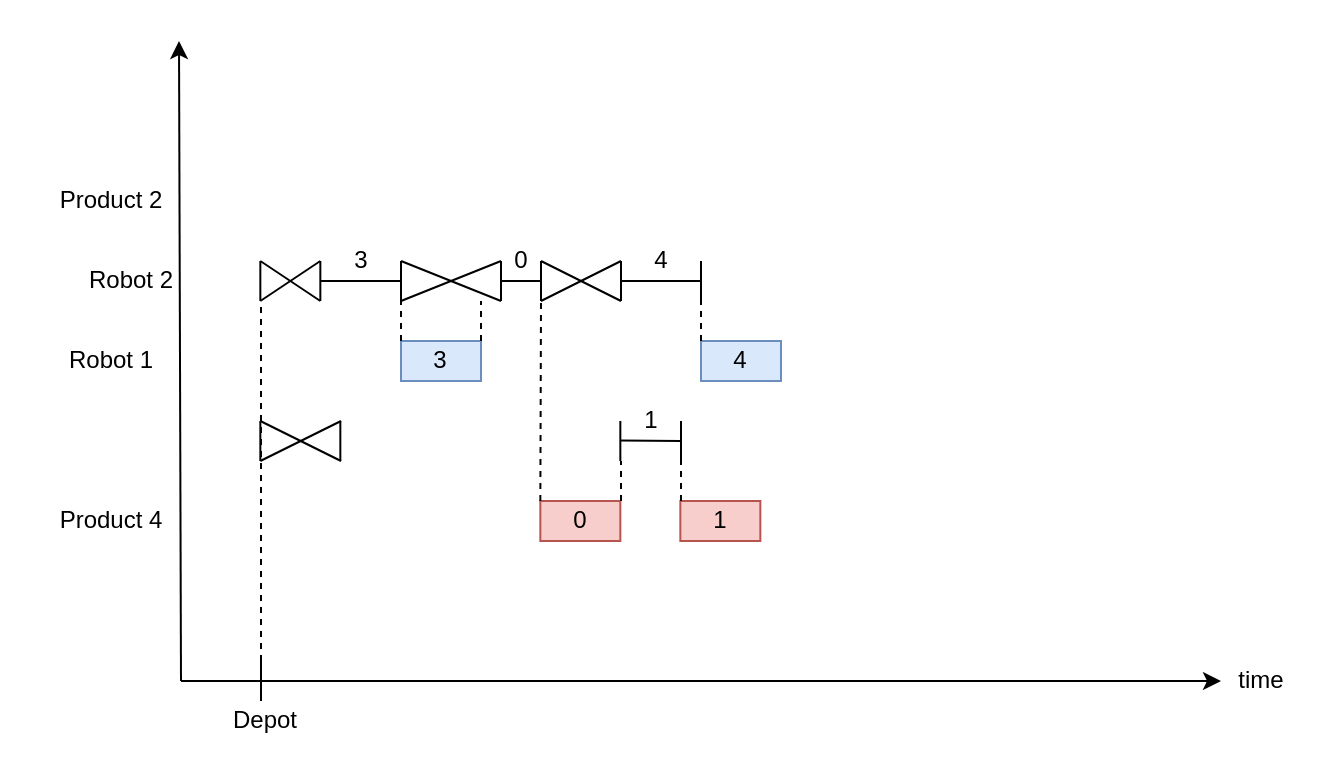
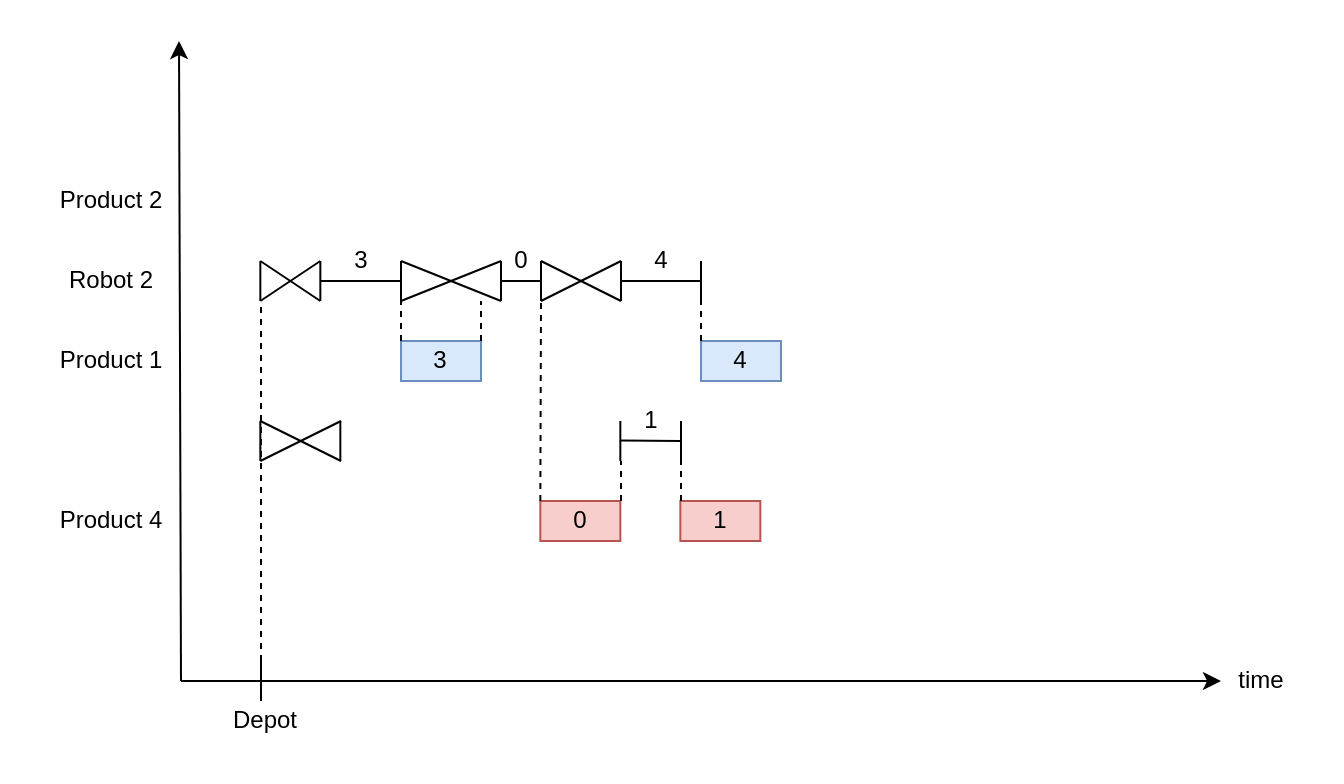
node "Robot 2": moved (131, 281) -> (111, 281)
node "Robot 1": label "Robot 1" -> "Product 1"
